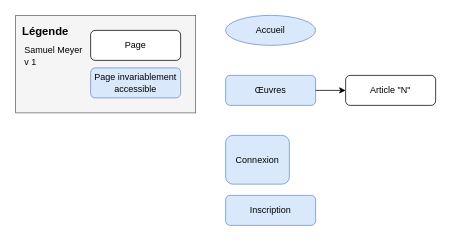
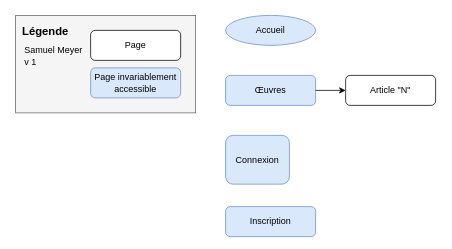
node "Inscription": moved (270, 210) -> (270, 222)
